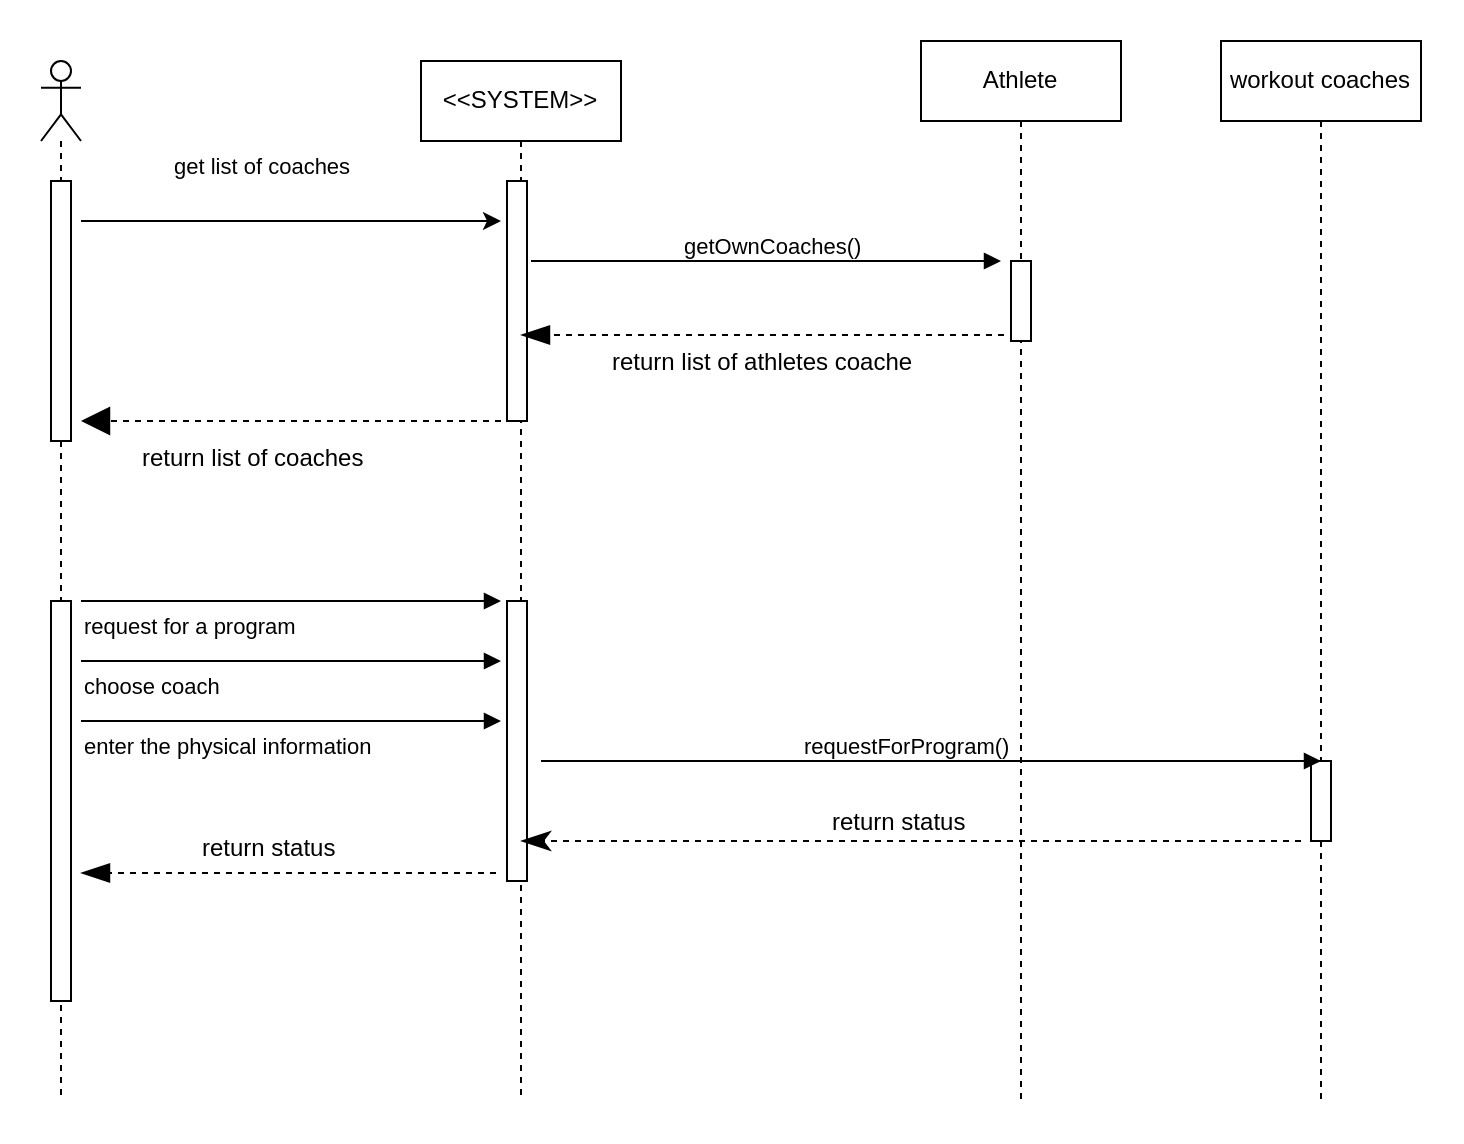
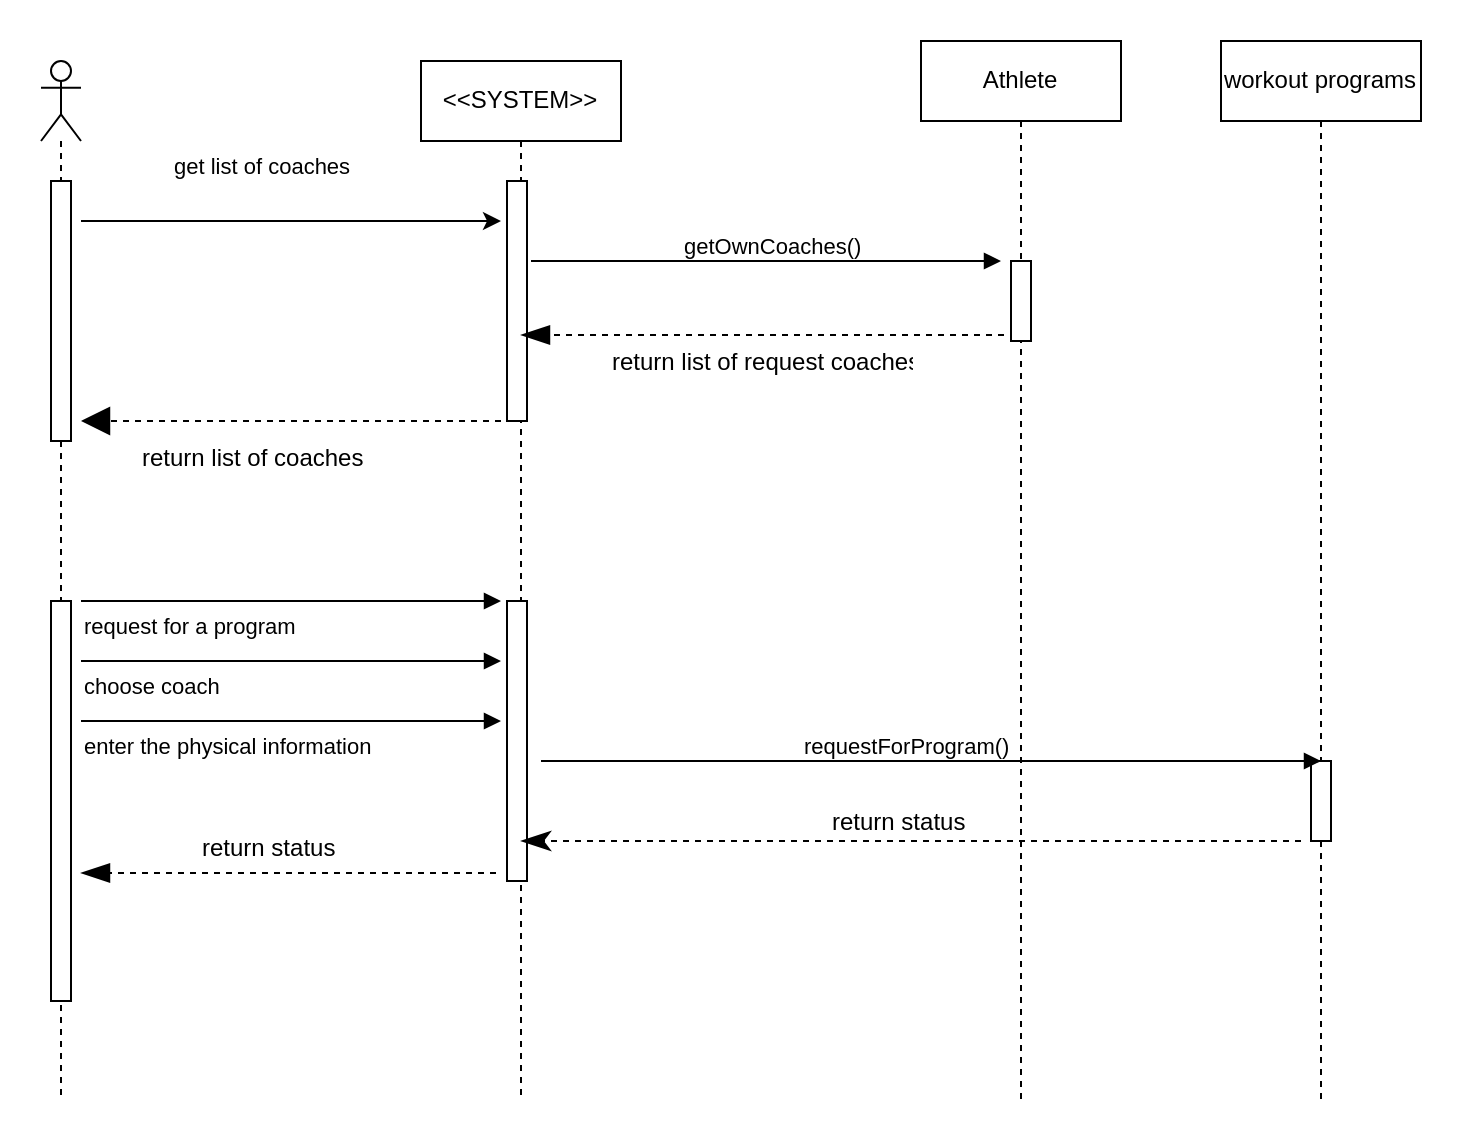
node "workout coaches": label "workout coaches" -> "workout programs"
node "return list of athletes coaches": label "return list of athletes coaches" -> "return list of request coaches"
